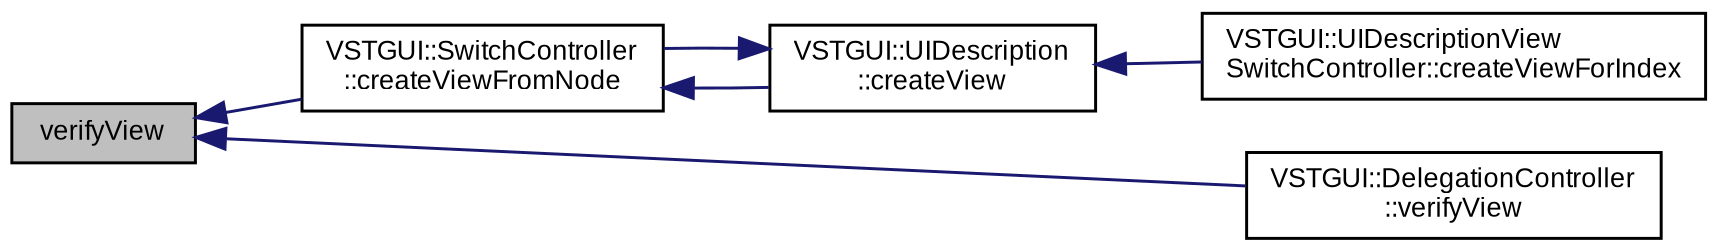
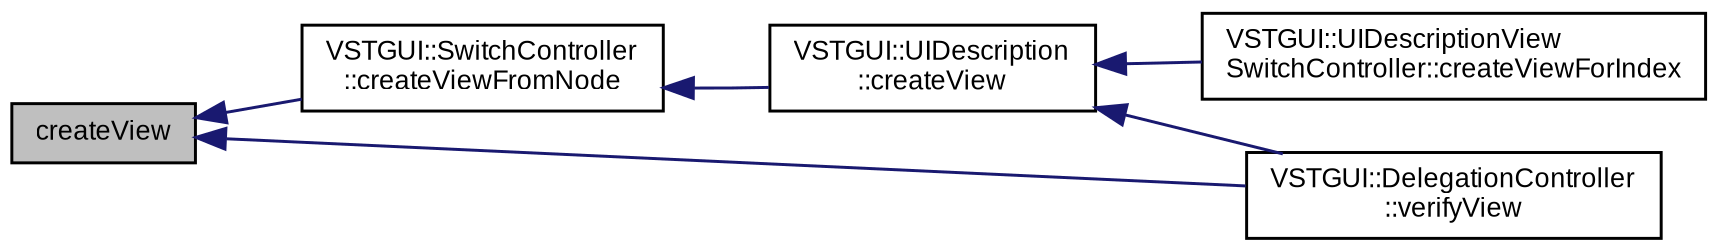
edge "VSTGUI::SwitchController ::createViewFromNode" -> "VSTGUI::UIDescription ::createView": now "VSTGUI::DelegationController ::verifyView" -> "VSTGUI::UIDescription ::createView"
node "verifyView": label "verifyView" -> "createView"
